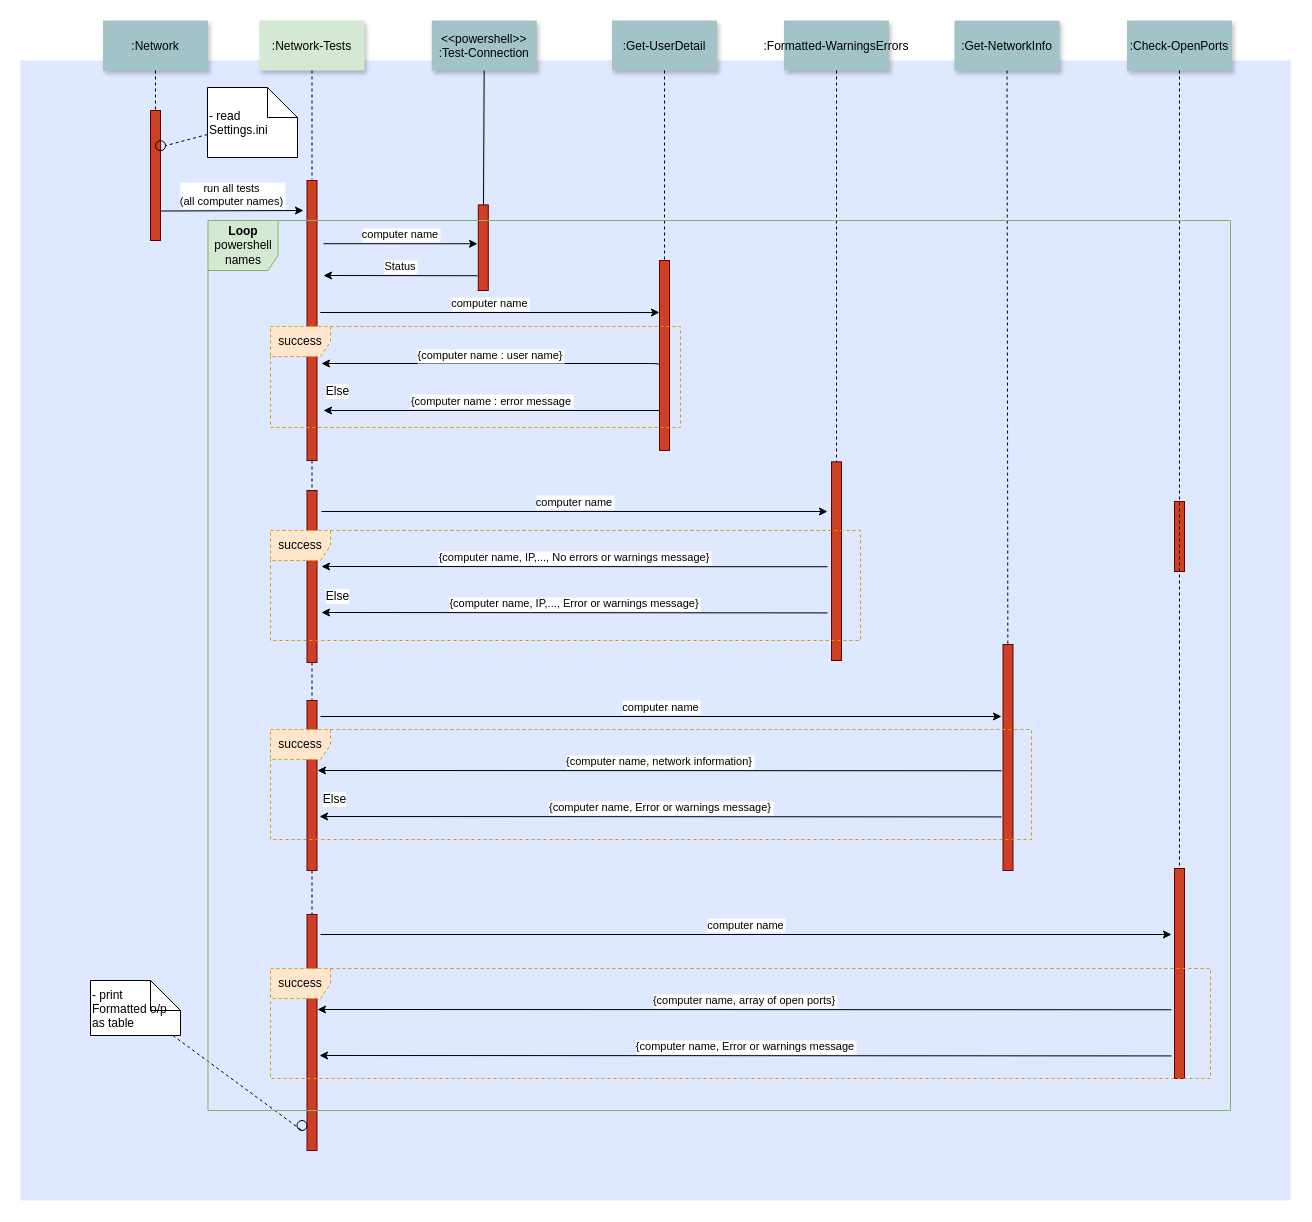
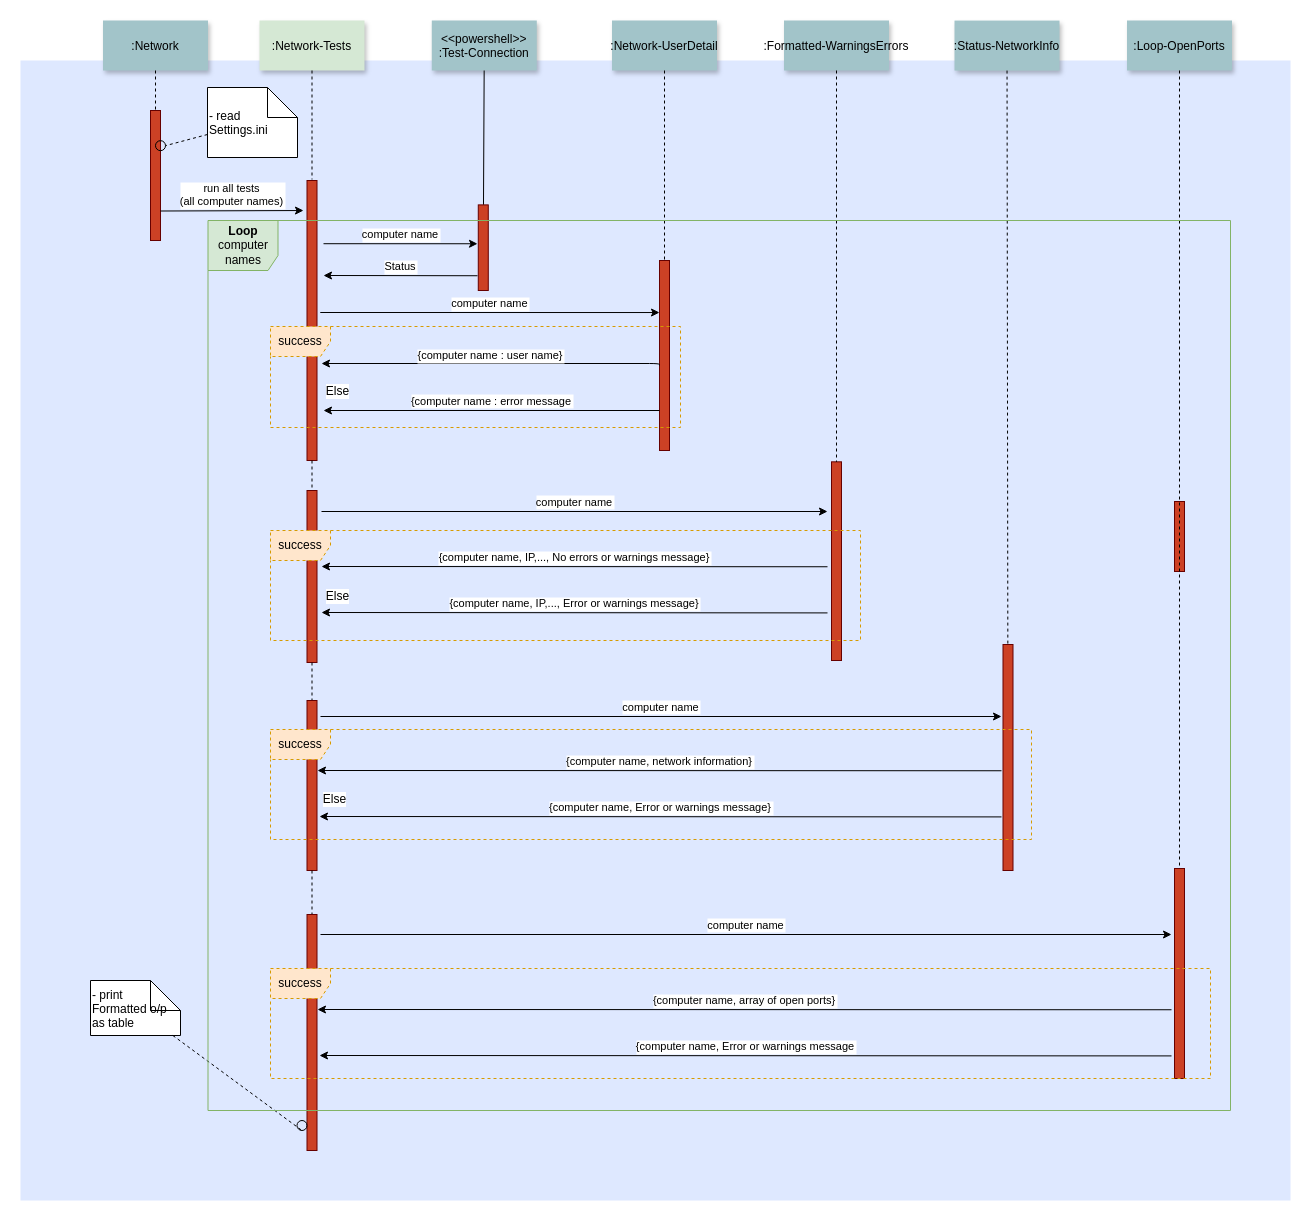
node ":Get-UserDetail": label ":Get-UserDetail" -> ":Network-UserDetail"
node ":Get-NetworkInfo": label ":Get-NetworkInfo" -> ":Status-NetworkInfo"
node ":Check-OpenPorts": label ":Check-OpenPorts" -> ":Loop-OpenPorts"
node "Loop powershell names": label "Loop powershell names" -> "Loop computer names"
